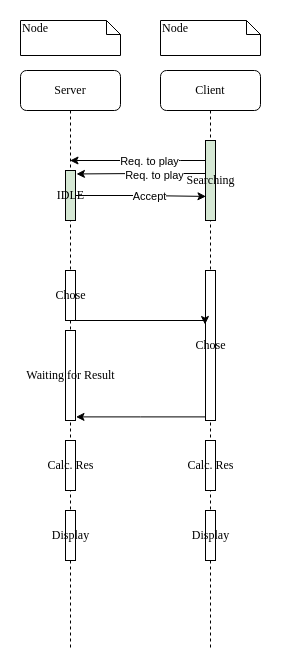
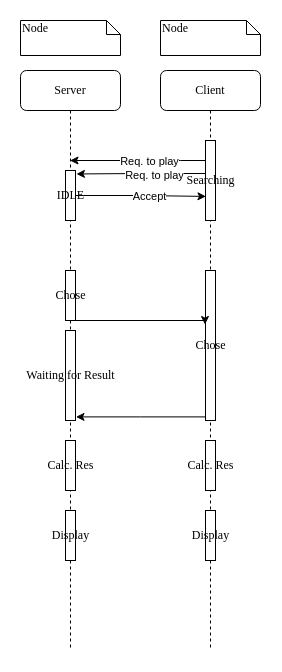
node "Searching": fillcolor #d5e8d4 -> #ffffff
node "IDLE": fillcolor #d5e8d4 -> #ffffff
